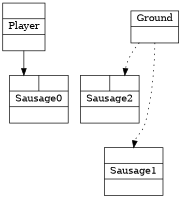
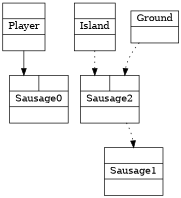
node "Island": added
edge "Ground" -> "Sausage1": now "Sausage2" -> "Sausage1"
